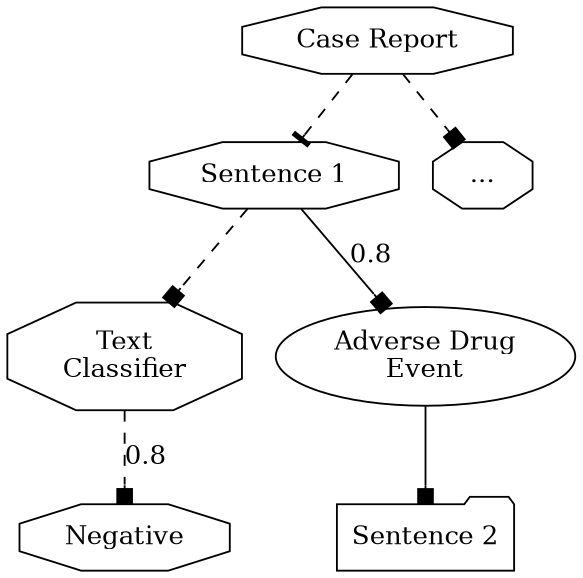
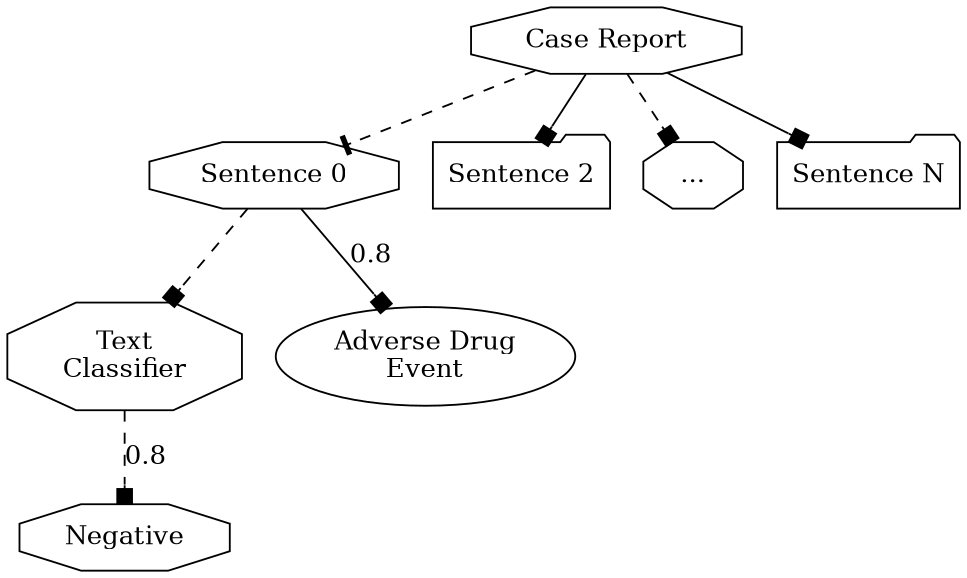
node "Sentence 1": label "Sentence 1" -> "Sentence 0"
node "Sentence N": added
edge "Adverse Drug Event" -> "Sentence 2": now "Case Report" -> "Sentence 2"
